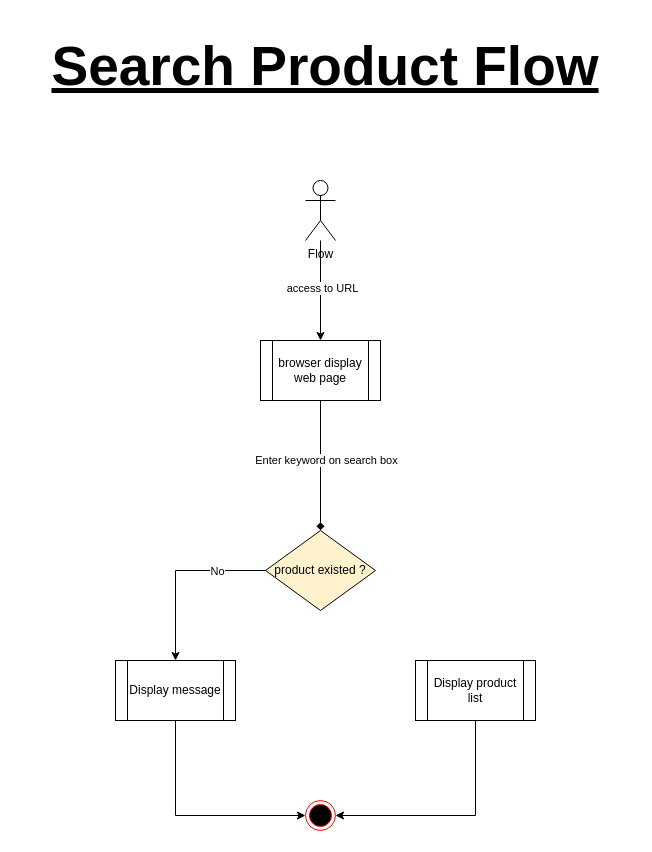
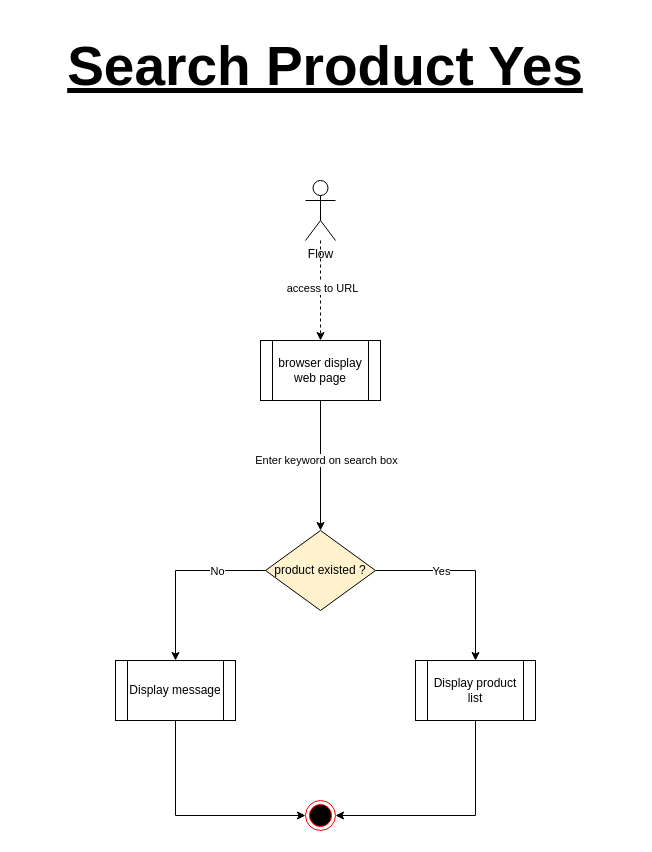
node "Search Product Flow": label "Search Product Flow" -> "Search Product Yes"
edge "Flow" -> "browser display web page": style solid -> dashed
edge "browser display web page" -> "product existed ?": arrowhead diamond -> classic
edge "product existed ?" -> "Display product list": added, label "Yes"
